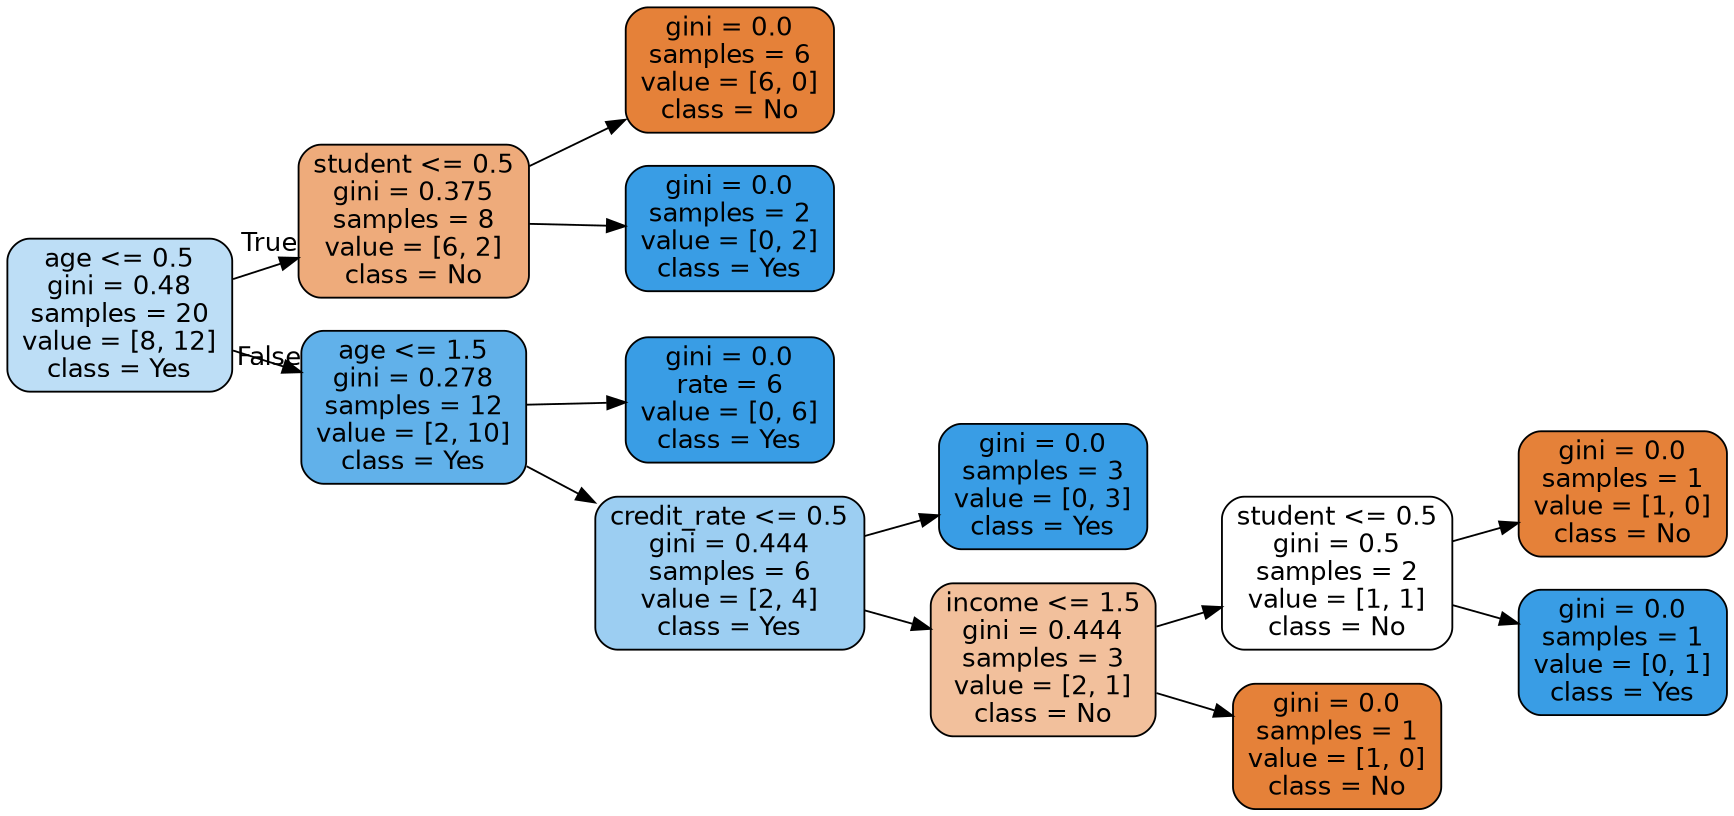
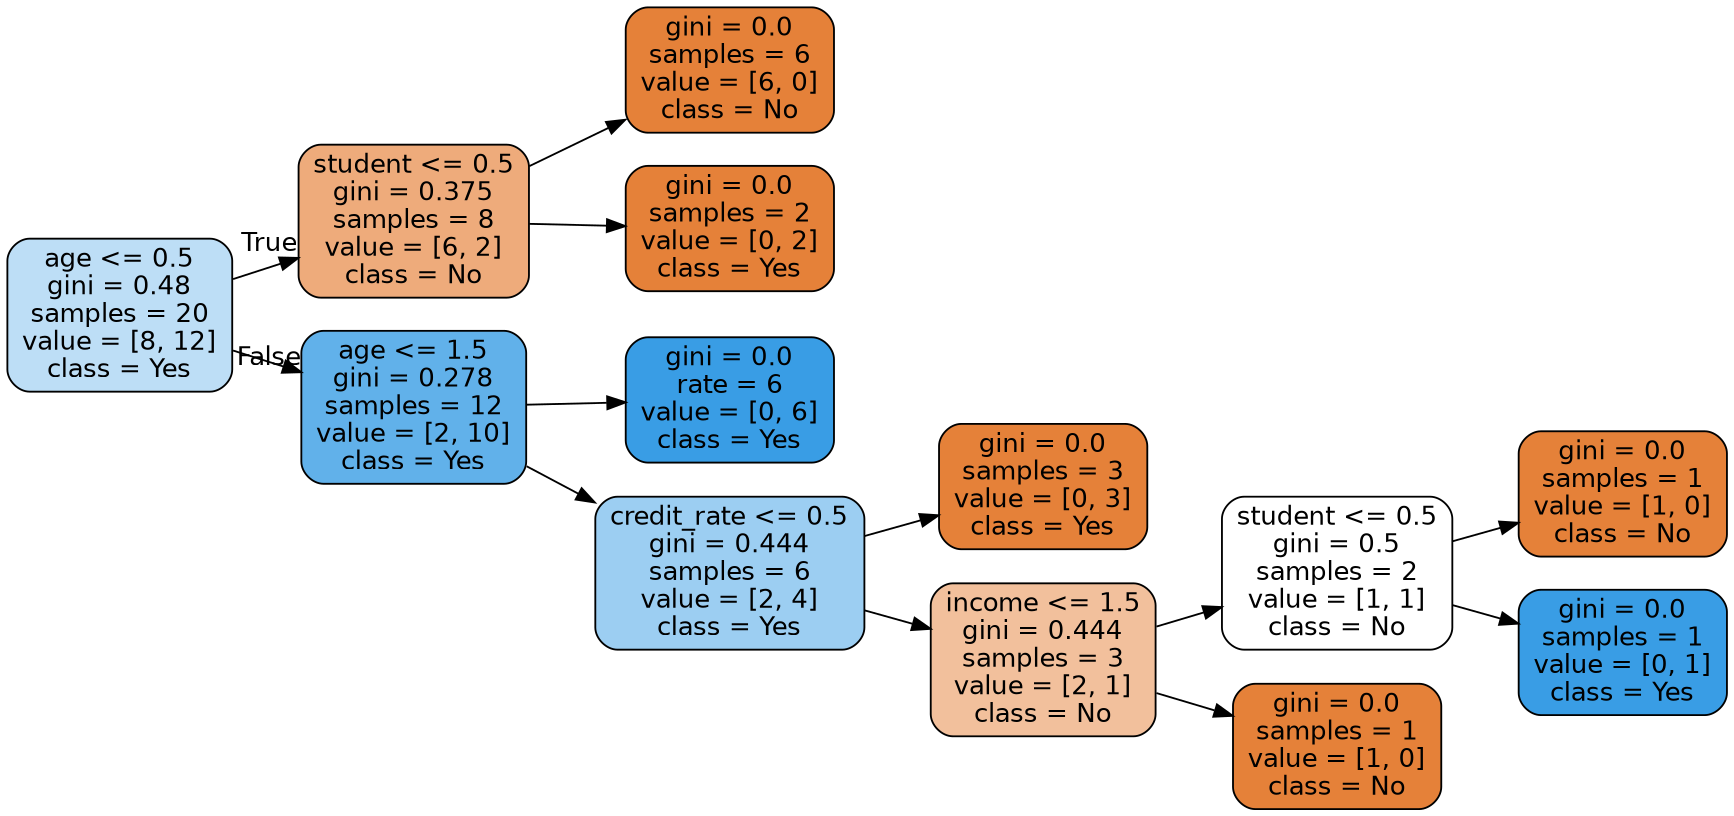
node "gini = 0.0 samples = 2 value = [0, 2] class = Yes": fillcolor #399de5 -> #e58139
node "gini = 0.0 samples = 3 value = [0, 3] class = Yes": fillcolor #399de5 -> #e58139
